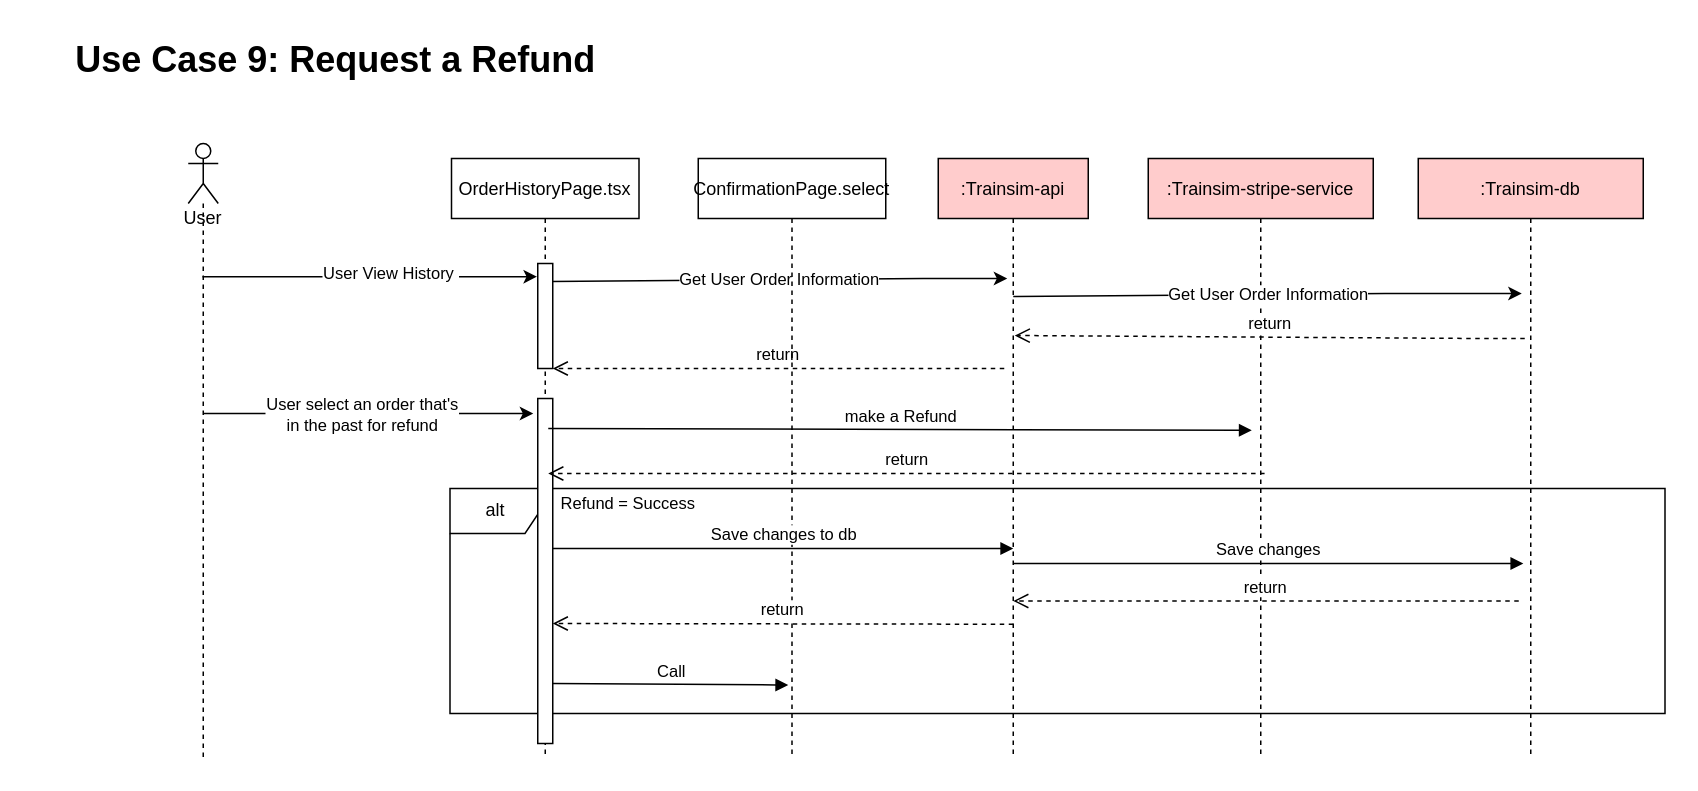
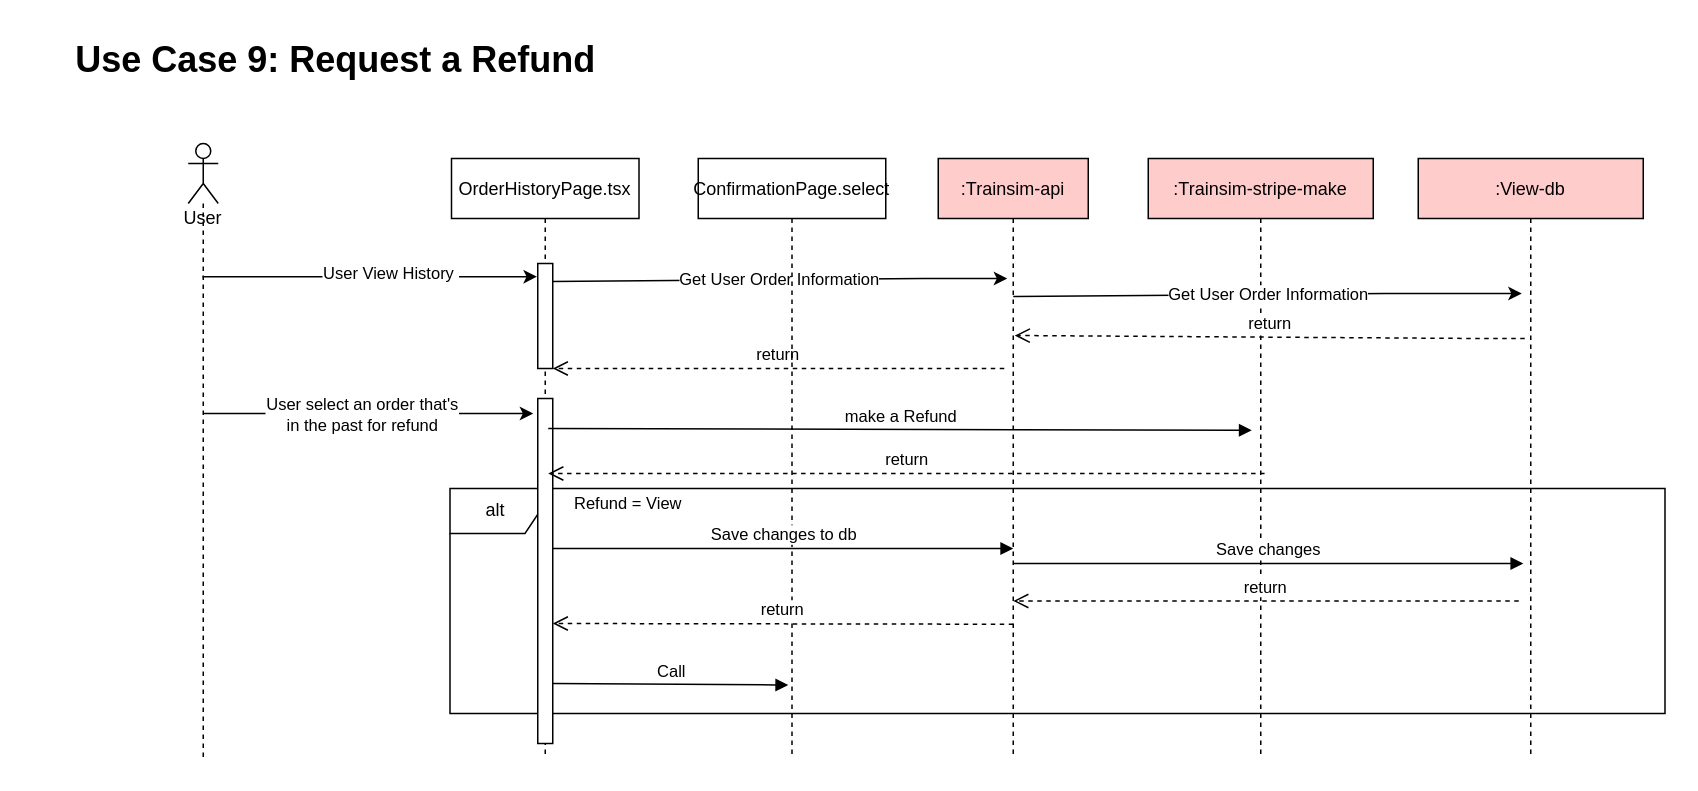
node ":Trainsim-stripe-service": label ":Trainsim-stripe-service" -> ":Trainsim-stripe-make"
node ":Trainsim-db": label ":Trainsim-db" -> ":View-db"
node "Refund = Success": label "Refund = Success" -> "Refund = View"
